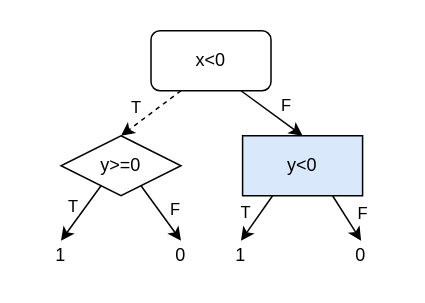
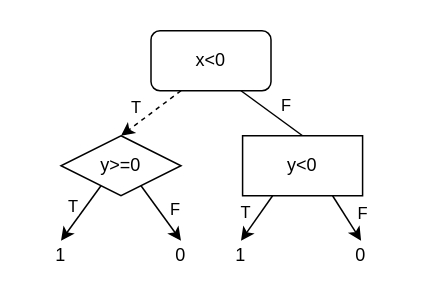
edge "x<0" -> "y<0": arrowhead classic -> none
node "y<0": fillcolor #dae8fc -> #ffffff
